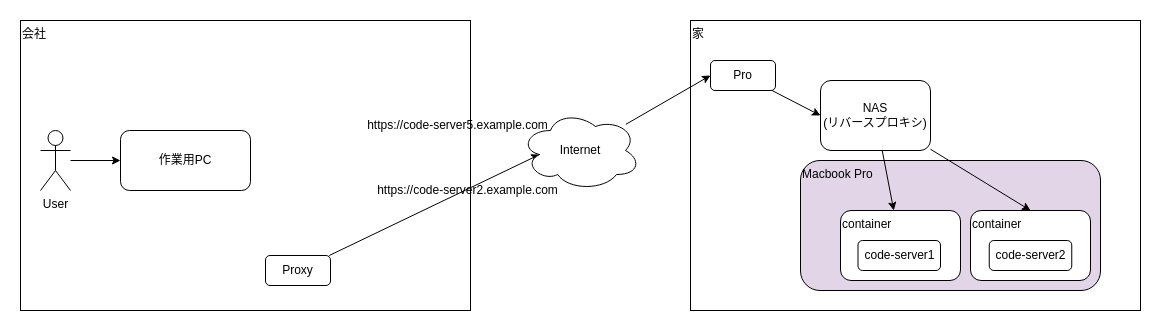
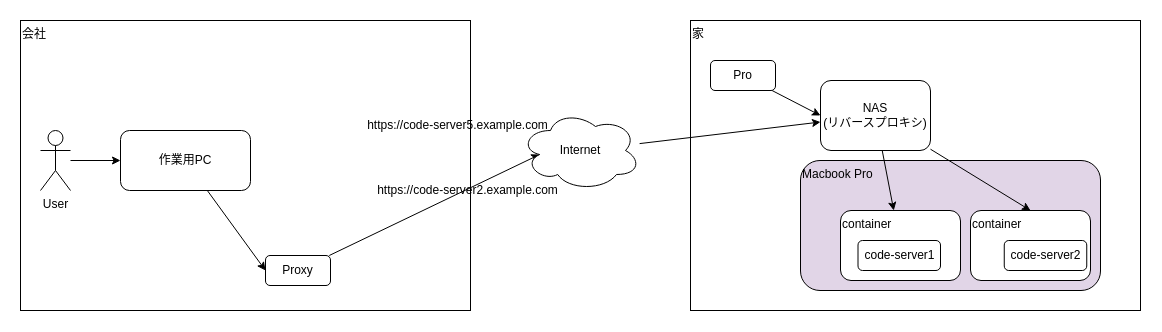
edge "Internet" -> "Pro": now "Internet" -> "NAS (リバースプロキシ)"
edge "作業用PC" -> "Proxy": added
node "code-server2": moved (1031, 256) -> (1046, 256)
